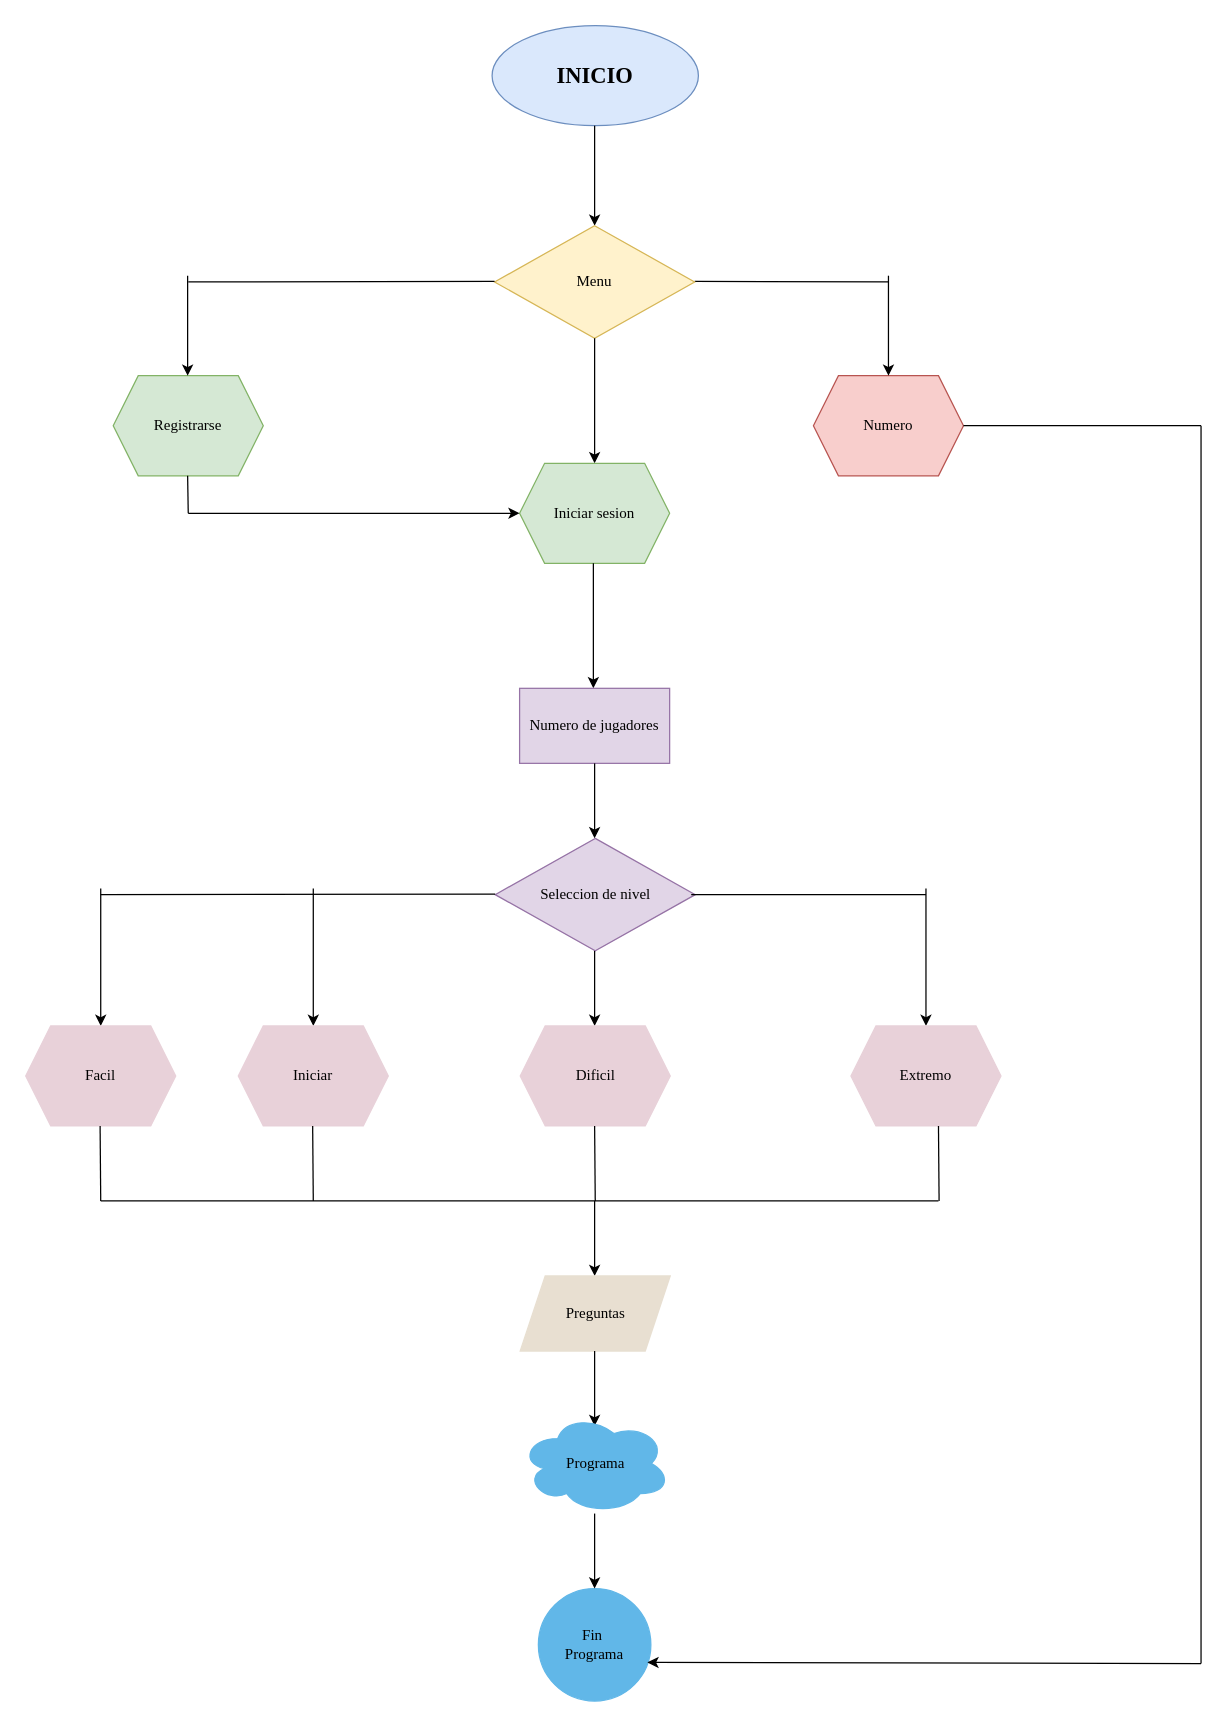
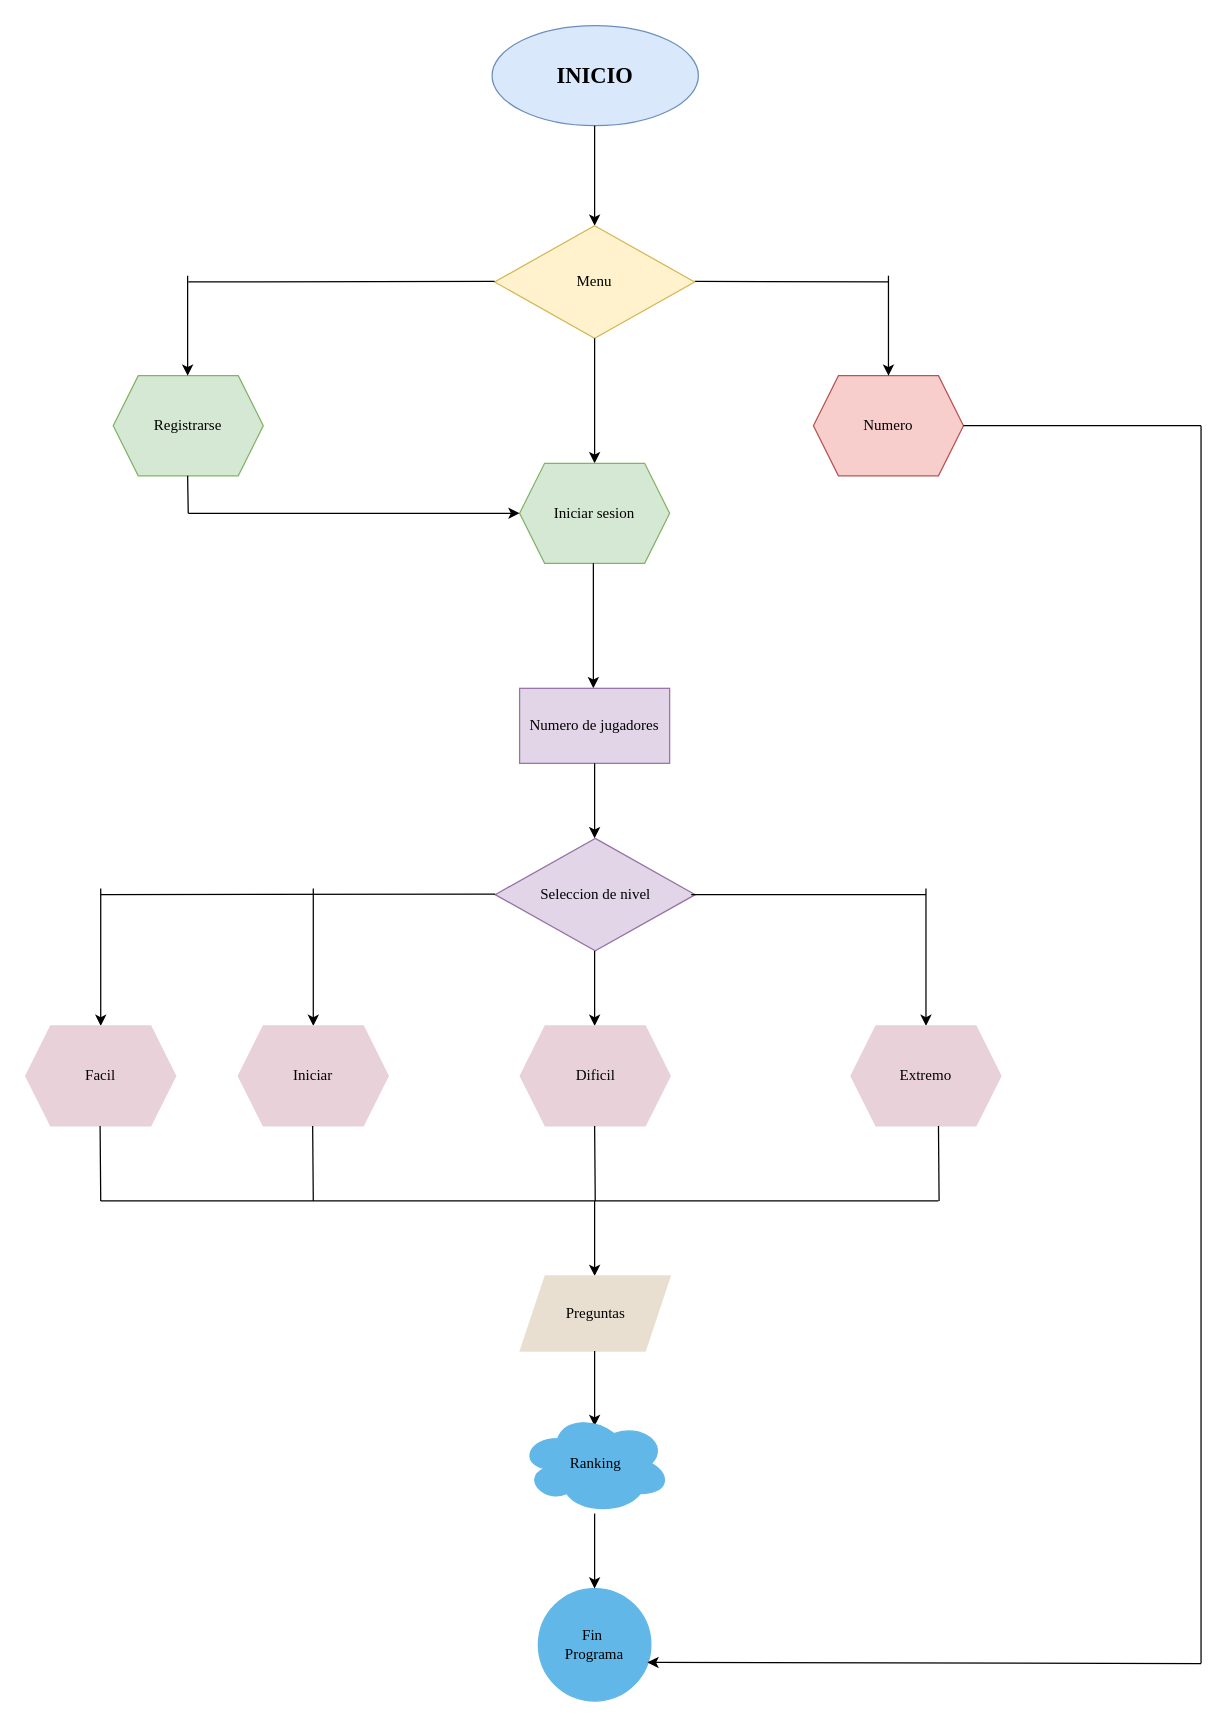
node "Programa": label "Programa" -> "Ranking"
